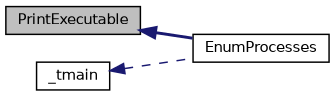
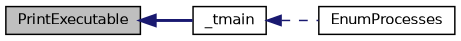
edge "EnumProcesses" -> "PrintExecutable": now "_tmain" -> "PrintExecutable"
